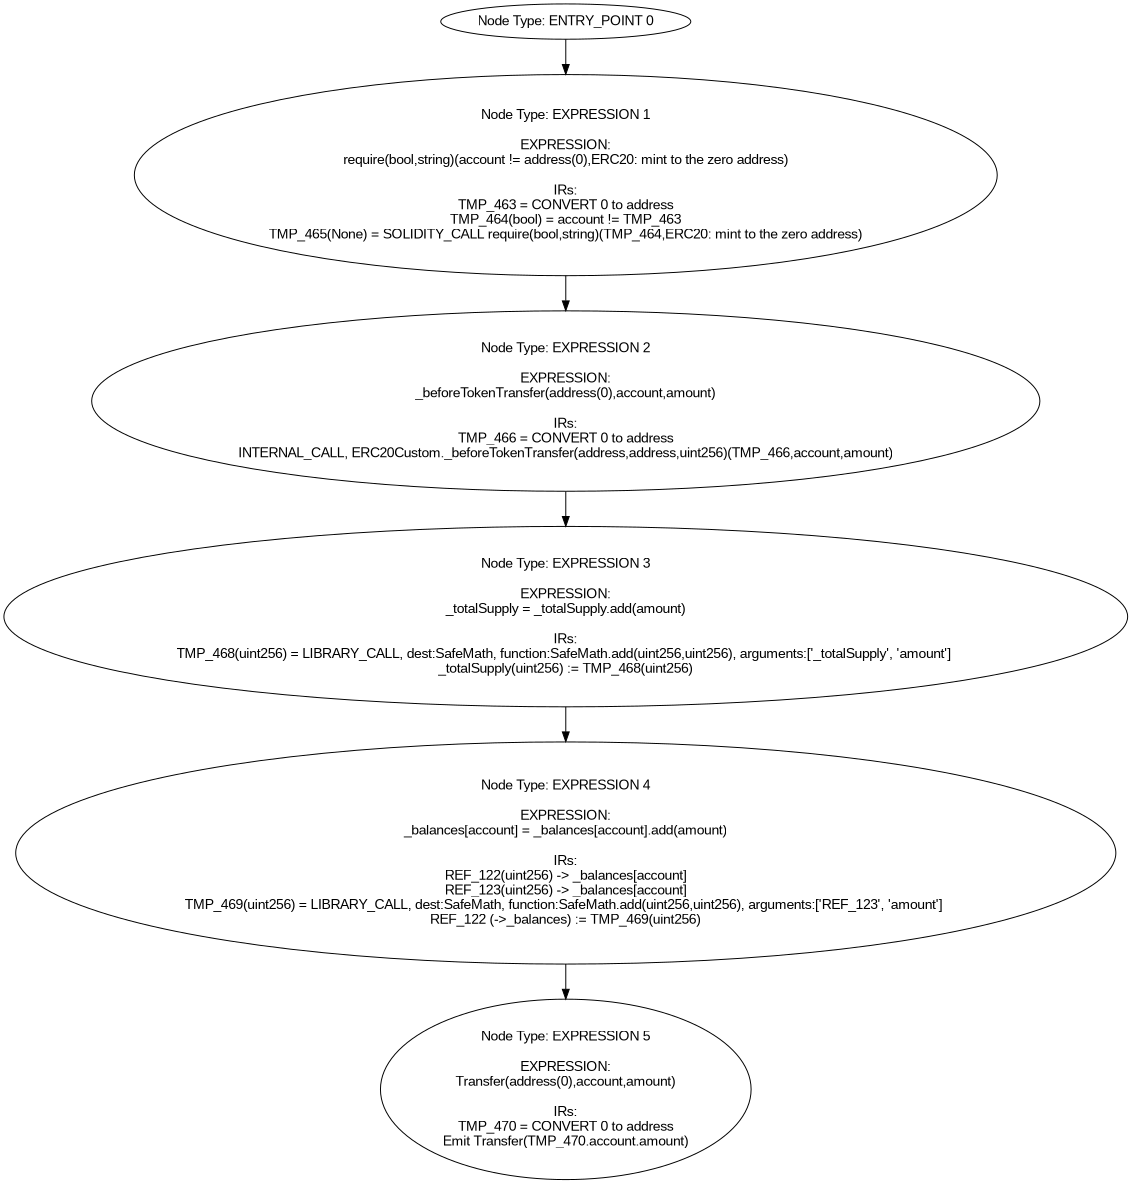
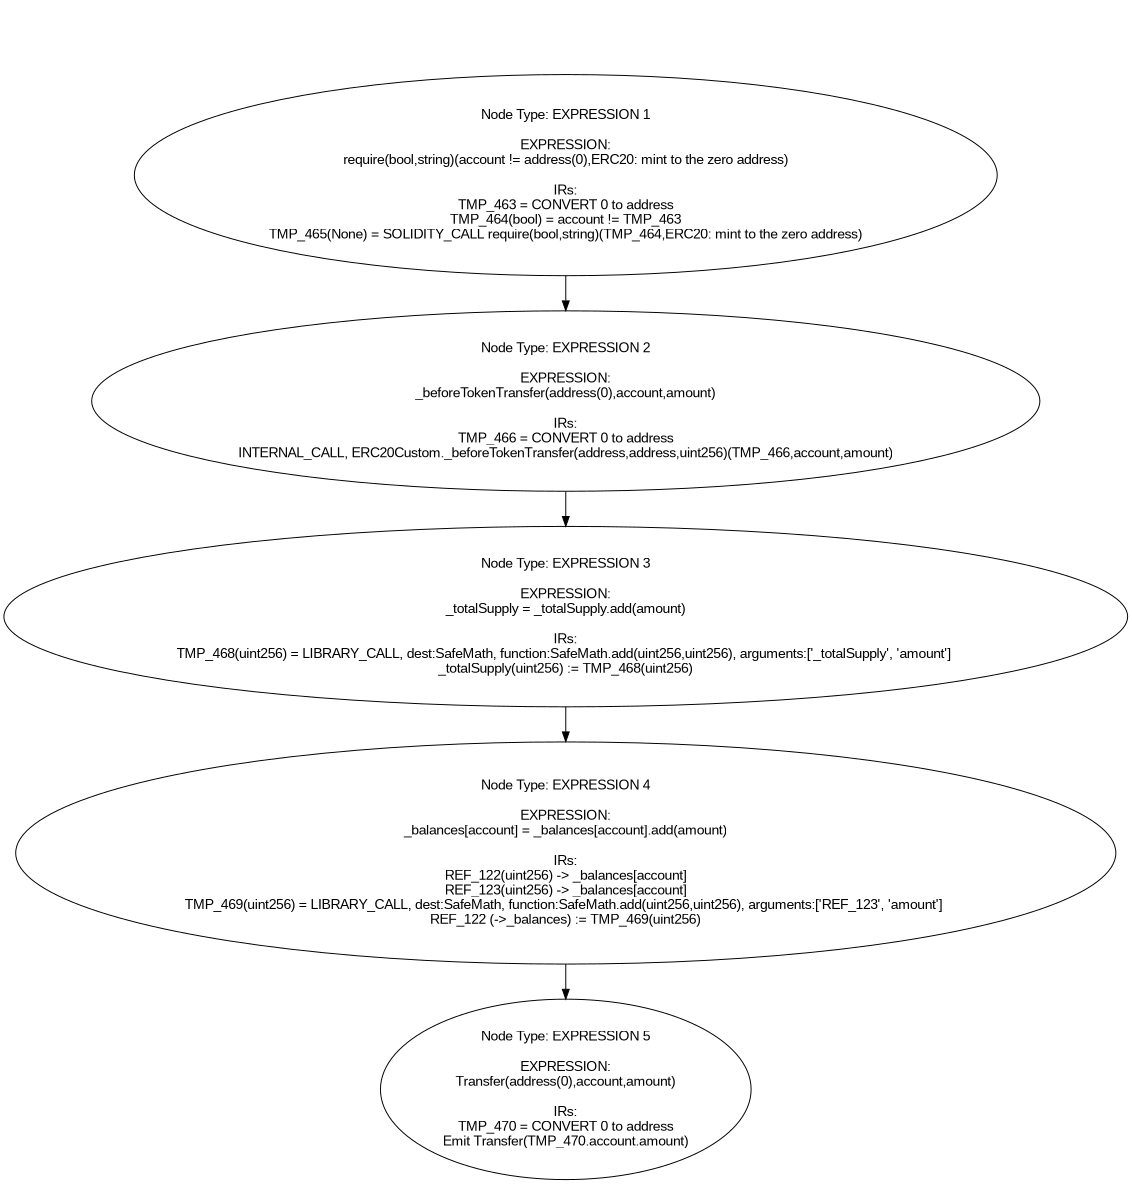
node "Node Type: ENTRY_POINT 0": removed
